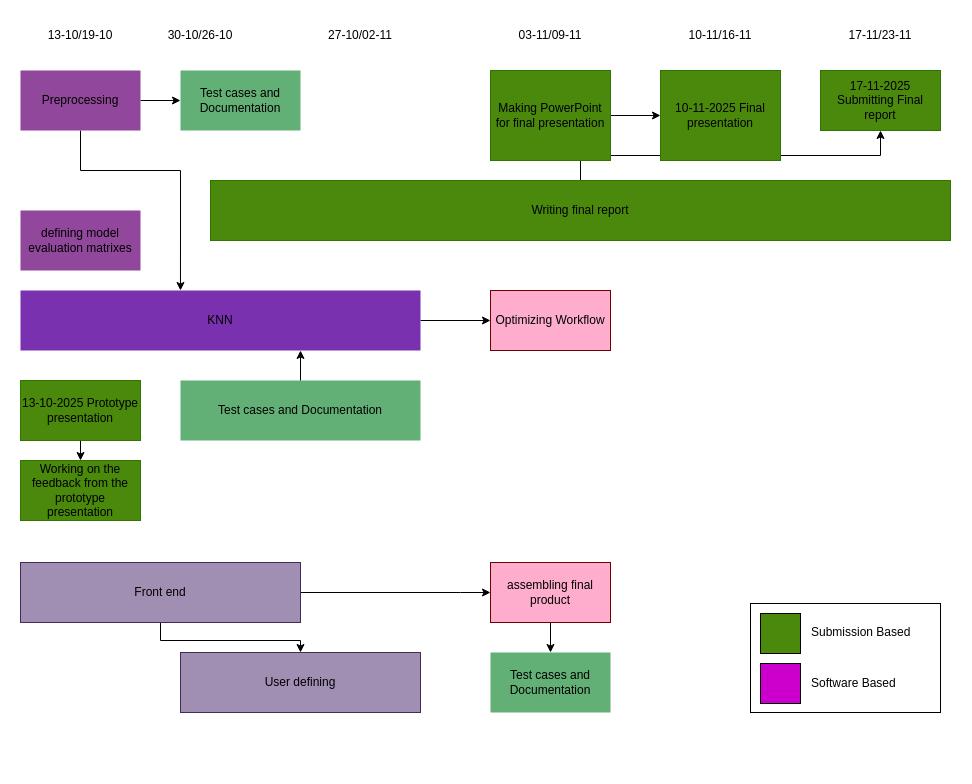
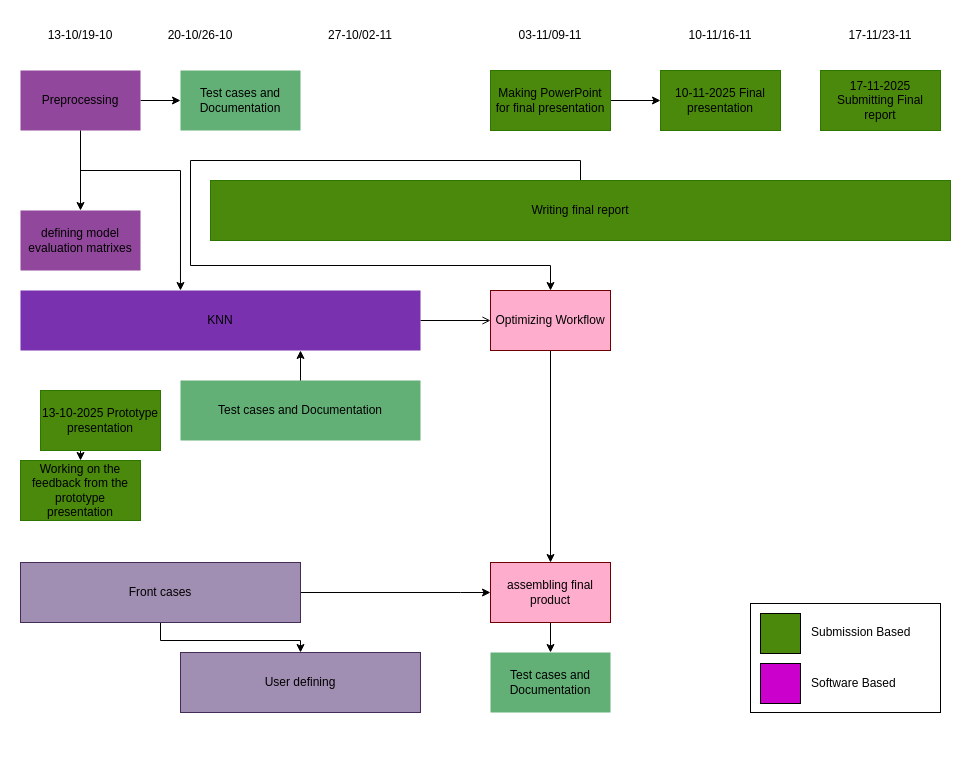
node "30-10/26-10": label "30-10/26-10" -> "20-10/26-10"
node "Making PowerPoint for final presentation": size 120x90 -> 120x60
node "10-11-2025 Final presentation": size 120x90 -> 120x60
edge "Writing final report" -> "17-11-2025 Submitting Final report": now "Writing final report" -> "Optimizing Workflow"
edge "Preprocessing" -> "defining model evaluation matrixes": added
edge "KNN" -> "Optimizing Workflow": arrowhead classic -> open
node "13-10-2025 Prototype presentation": moved (81, 411) -> (101, 421)
edge "Optimizing Workflow" -> "assembling final product": added
node "Front end": label "Front end" -> "Front cases"
